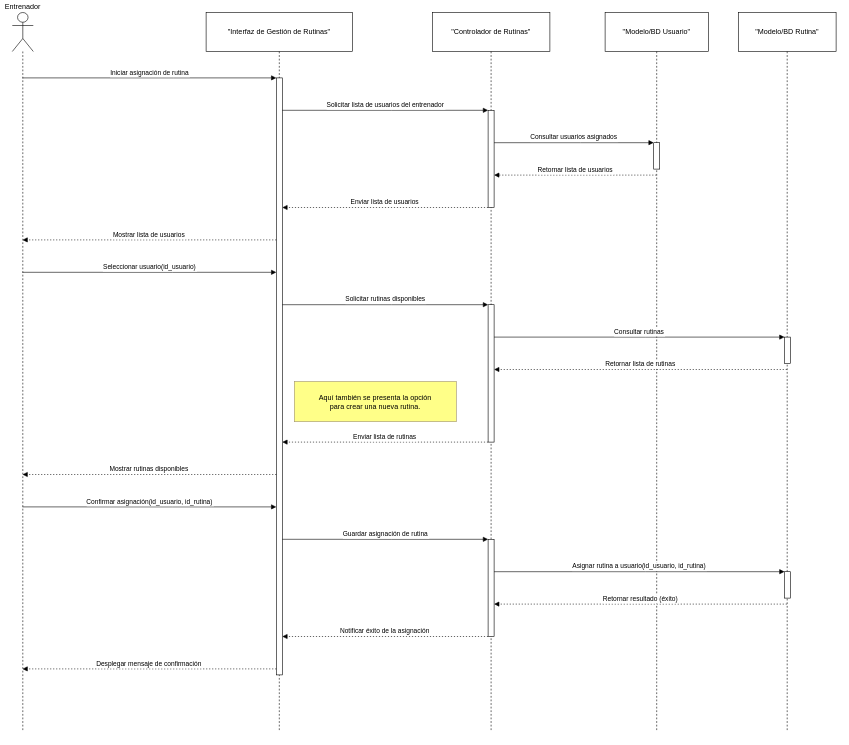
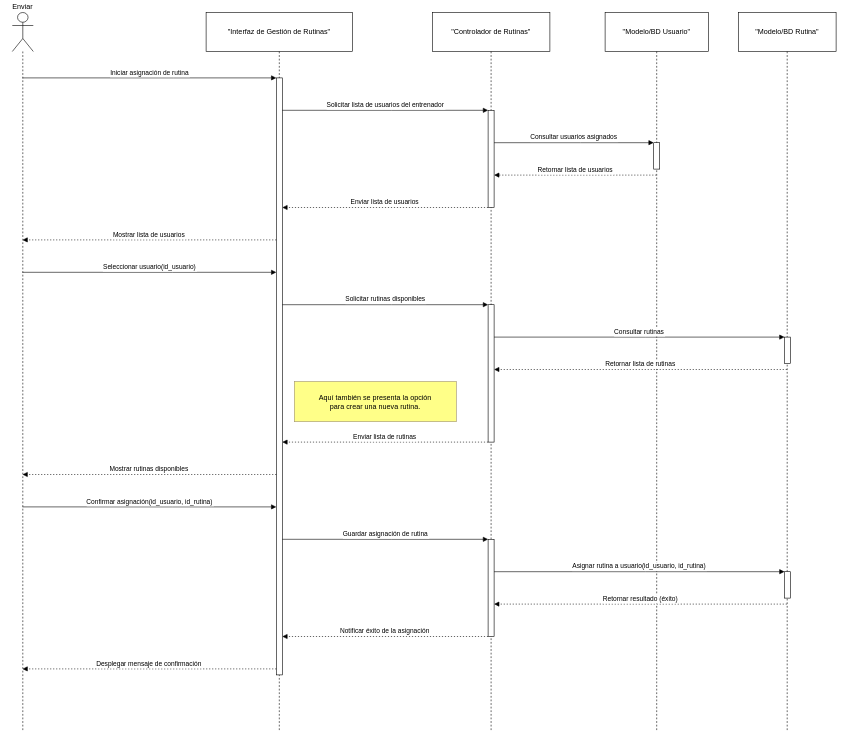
node "Entrenador": label "Entrenador" -> "Enviar"
